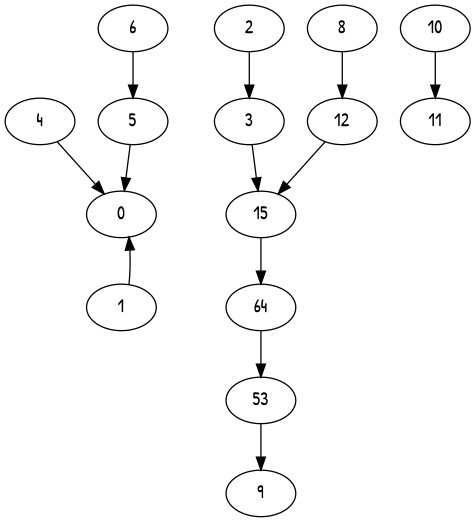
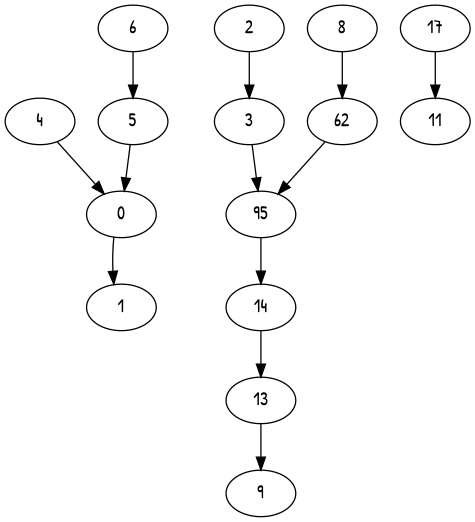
node "10": label "10" -> "17"
node "12": label "12" -> "62"
node "15": label "15" -> "95"
edge "1" -> "0": reversed
node "64": label "64" -> "14"
node "53": label "53" -> "13"
